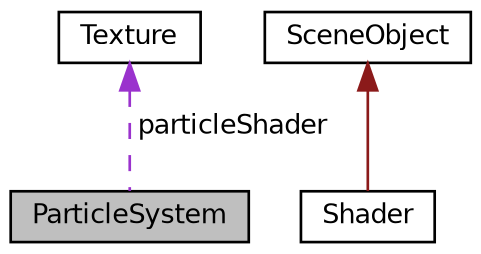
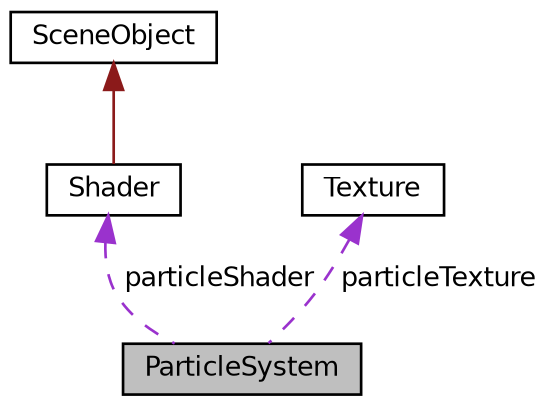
edge "ParticleSystem" -> "Texture": label " particleShader" -> " particleTexture"
edge "ParticleSystem" -> "Shader": added, label "particleShader"
